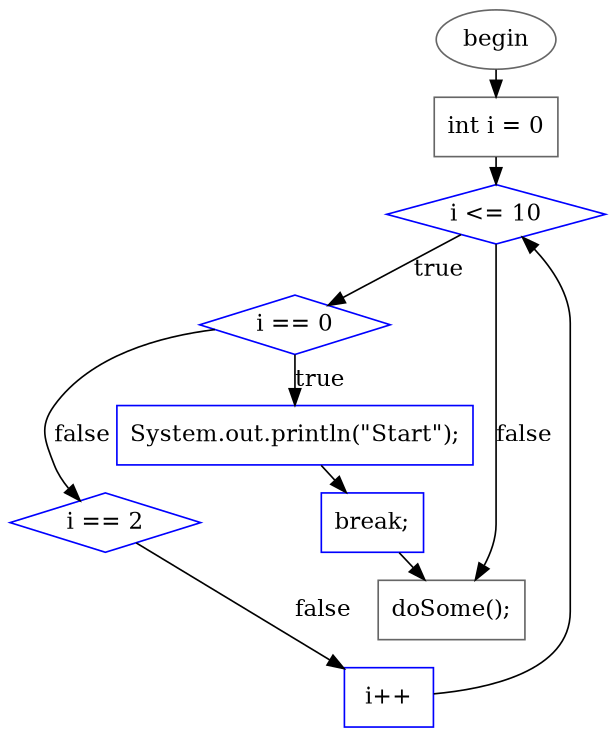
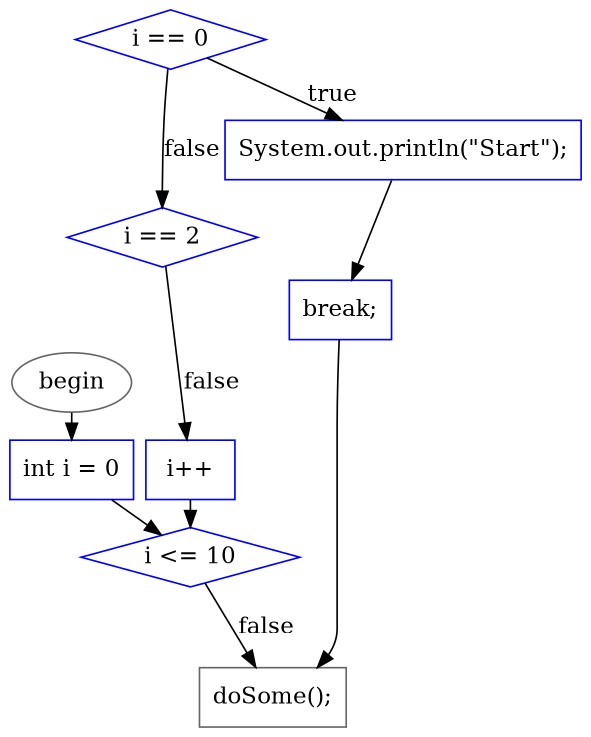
node "int i = 0": color gray40 -> blue
edge "i <= 10" -> "i == 0": removed, label "true"
